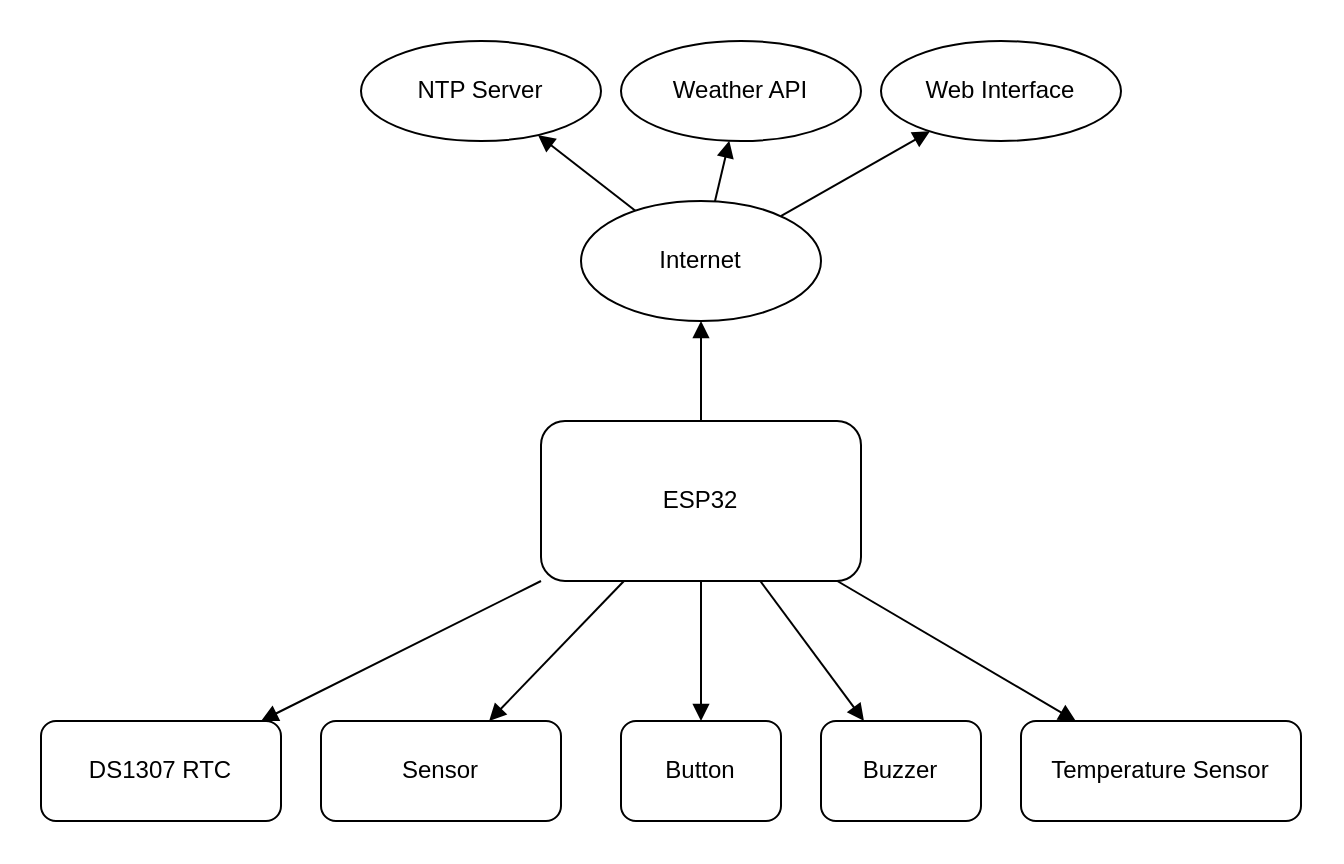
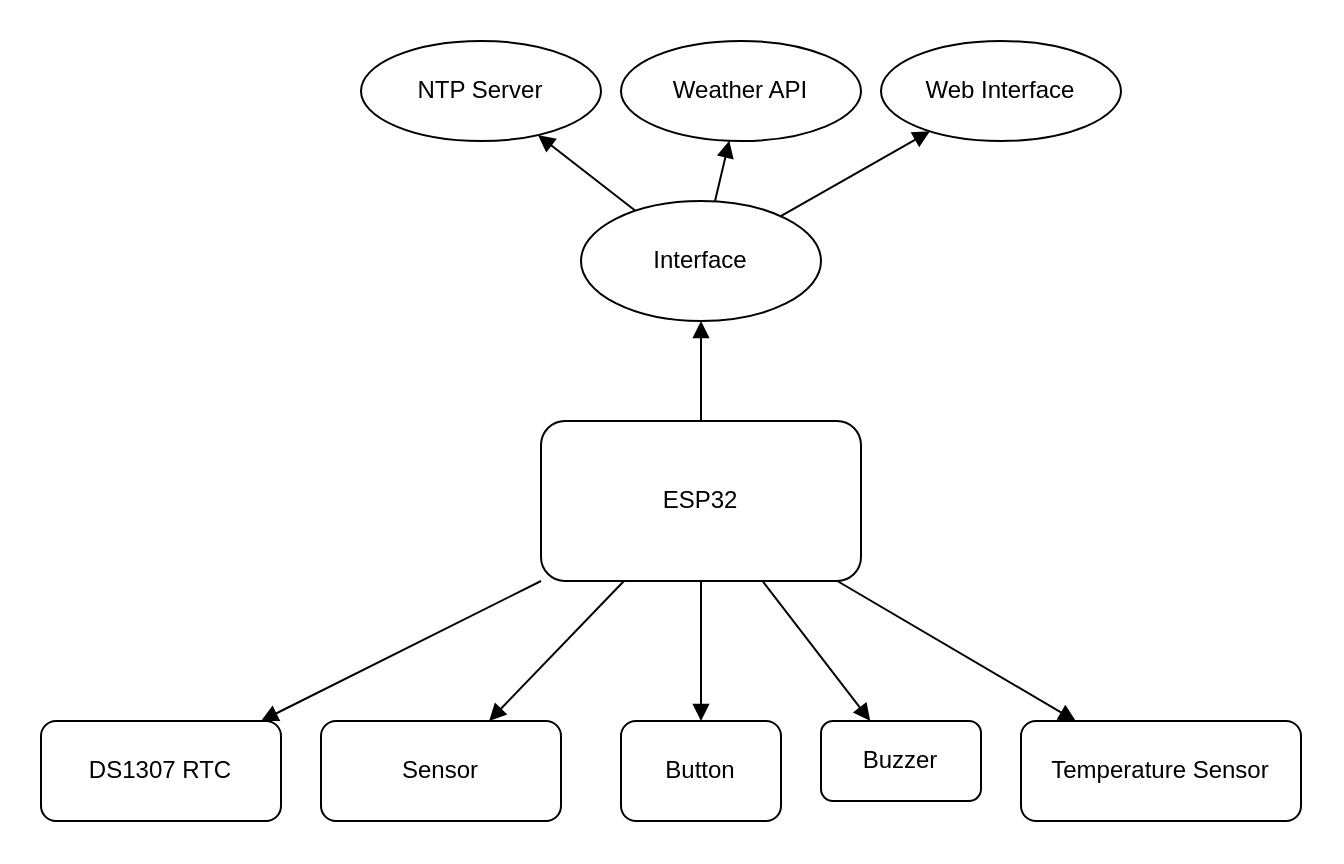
node "Internet": label "Internet" -> "Interface"
node "Buzzer": size 160x100 -> 160x80
